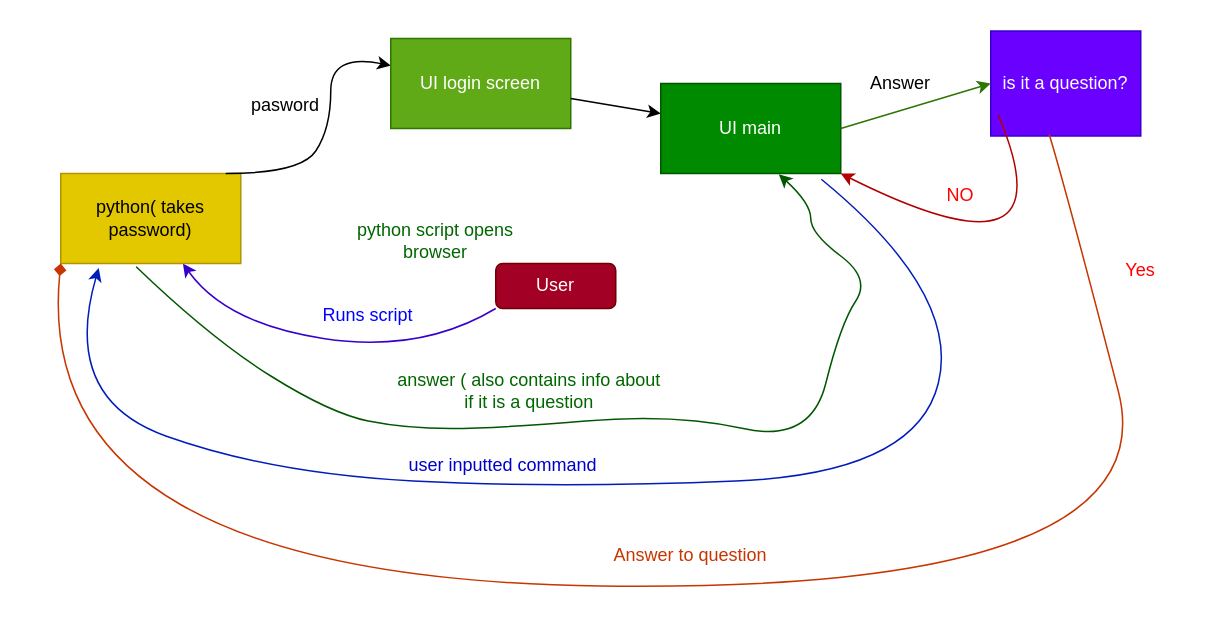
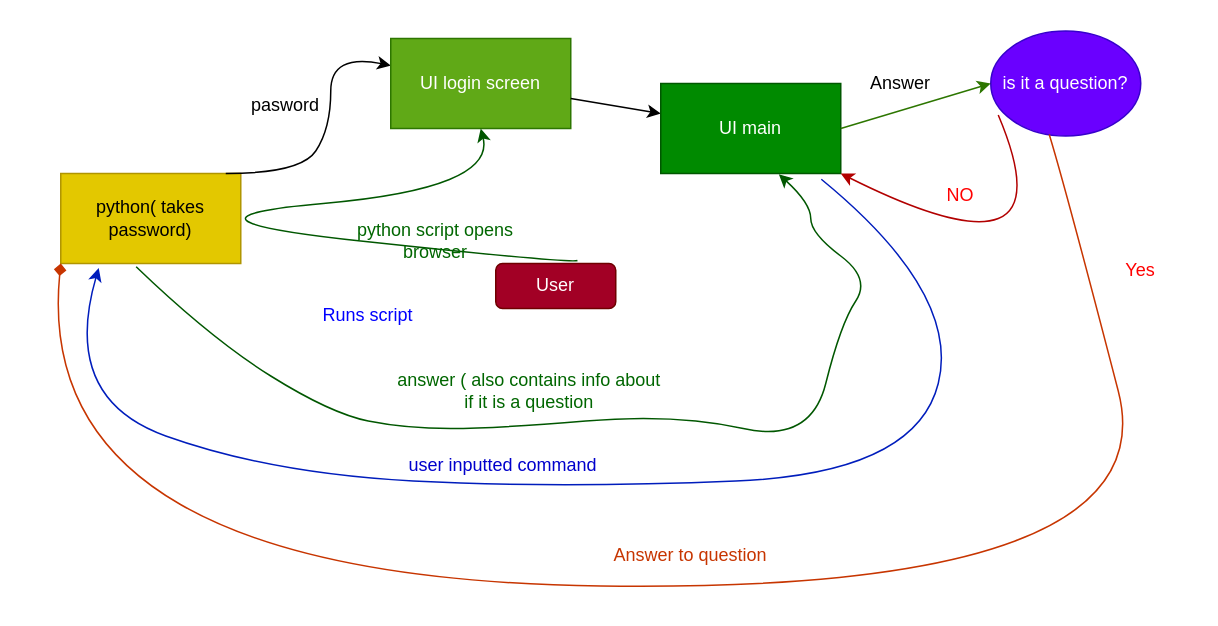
node "is it a question?": shape rectangle -> ellipse
edge "User" -> "UI login screen": added
edge "User" -> "python( takes password)": removed
